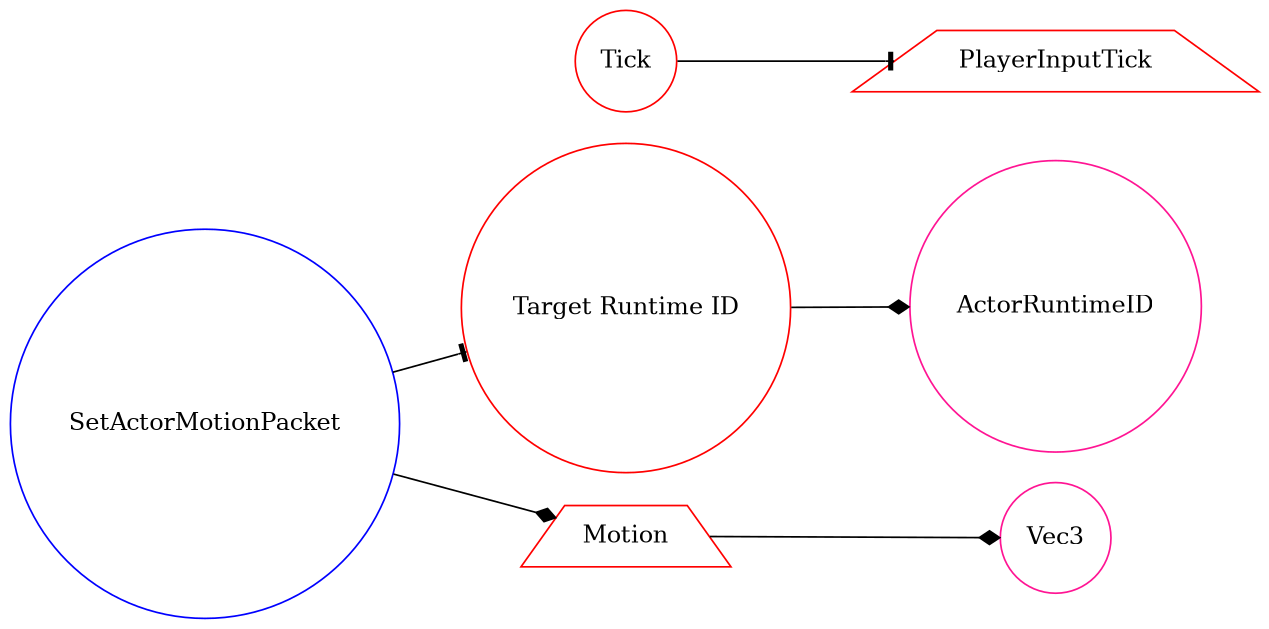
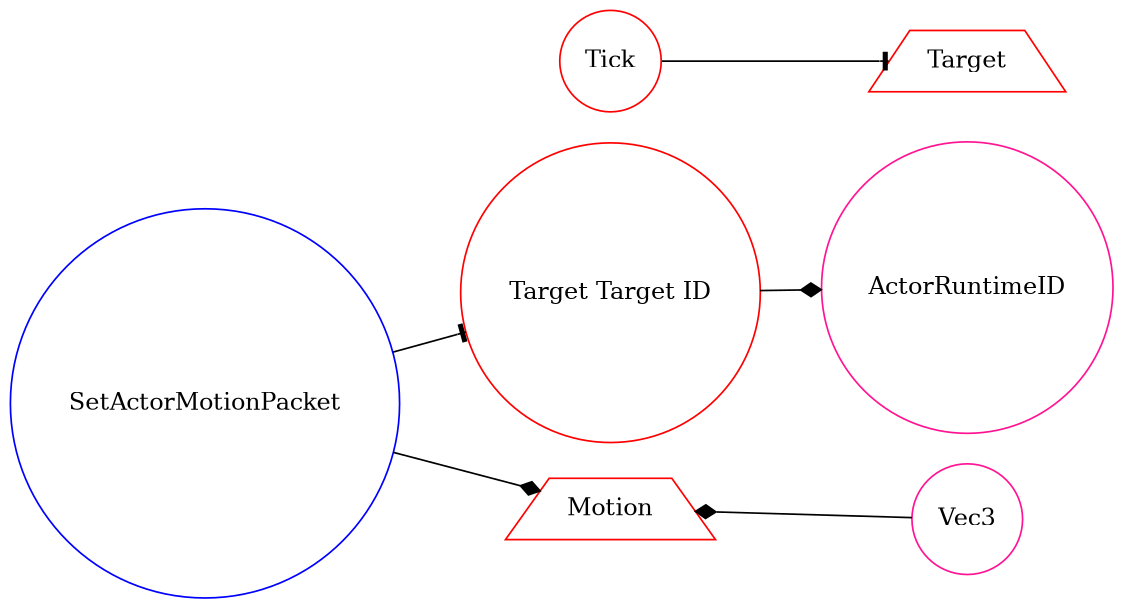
node "PlayerInputTick": label "PlayerInputTick" -> "Target"
node "Target Runtime ID": label "Target Runtime ID" -> "Target Target ID"
edge "Motion" -> "Vec3": reversed
